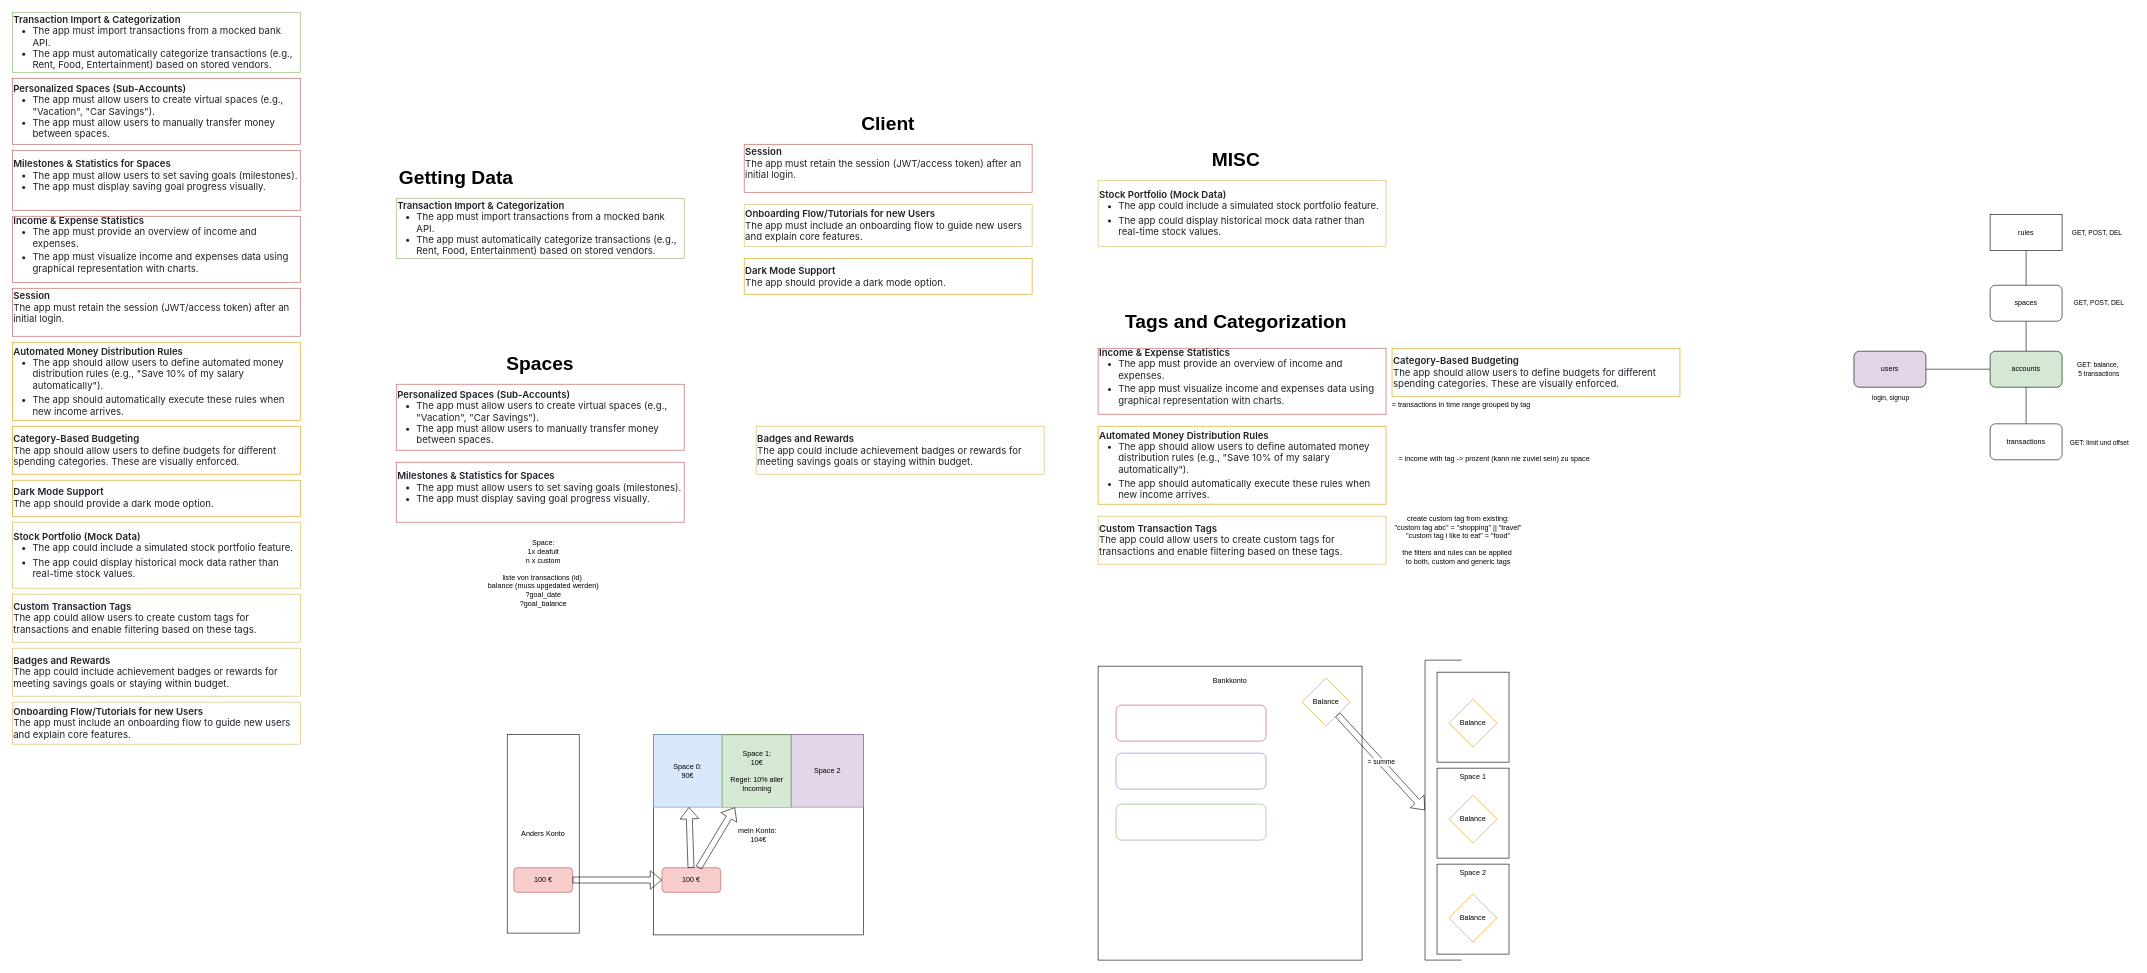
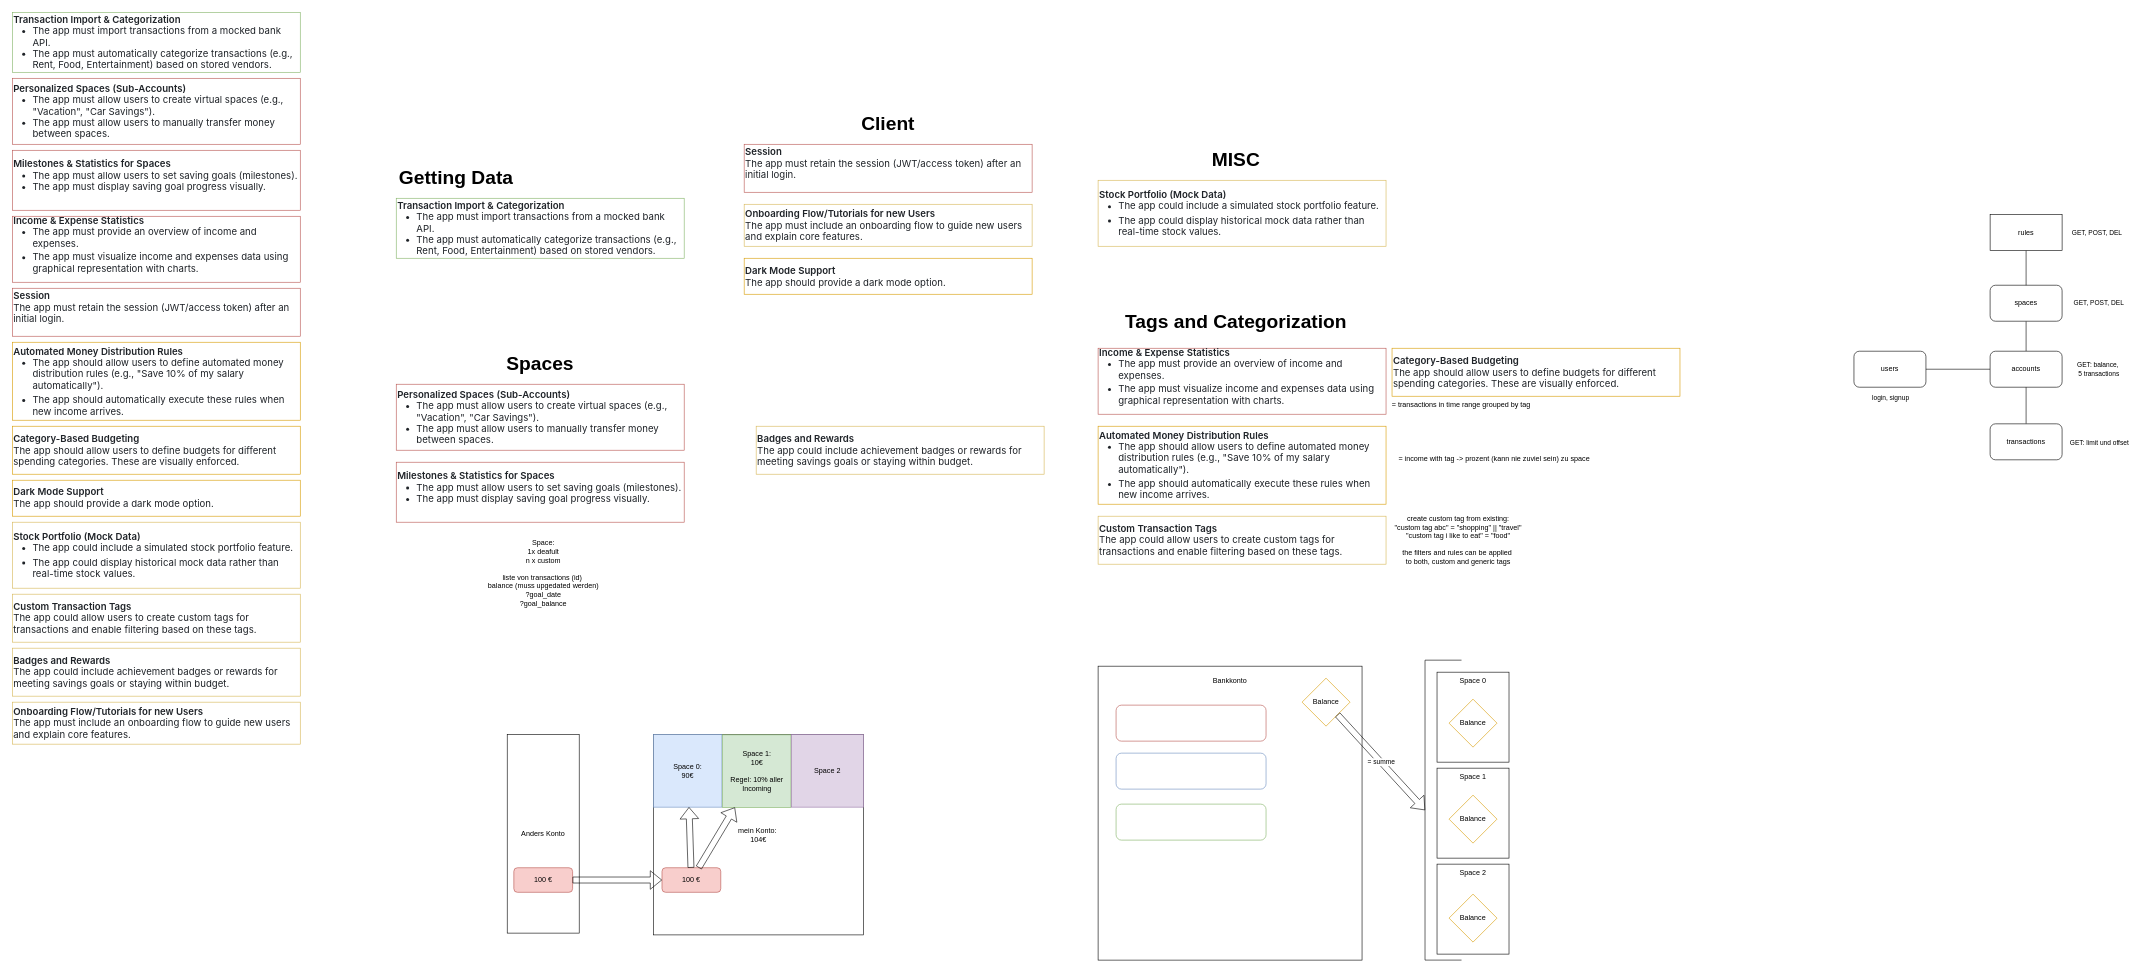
node "users": fillcolor #e1d5e7 -> #ffffff
node "accounts": fillcolor #d5e8d4 -> #ffffff
node "Space 0": added
